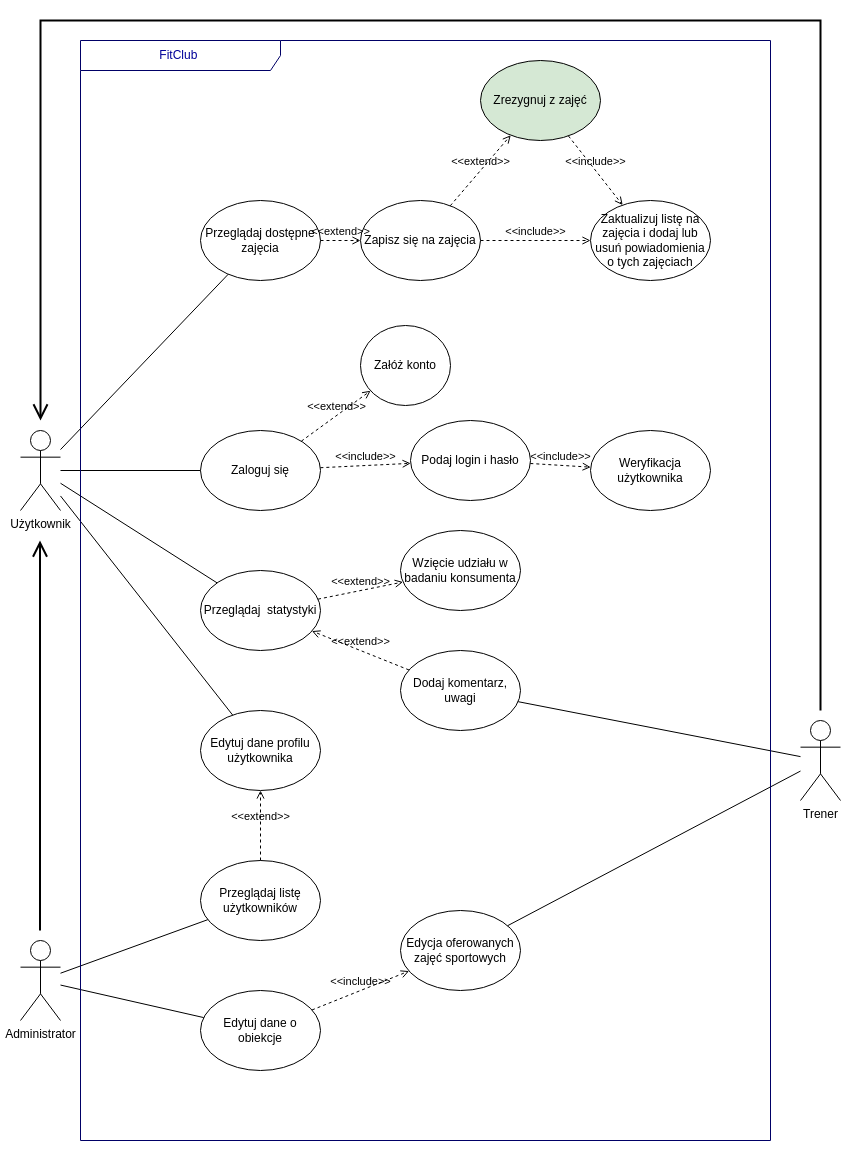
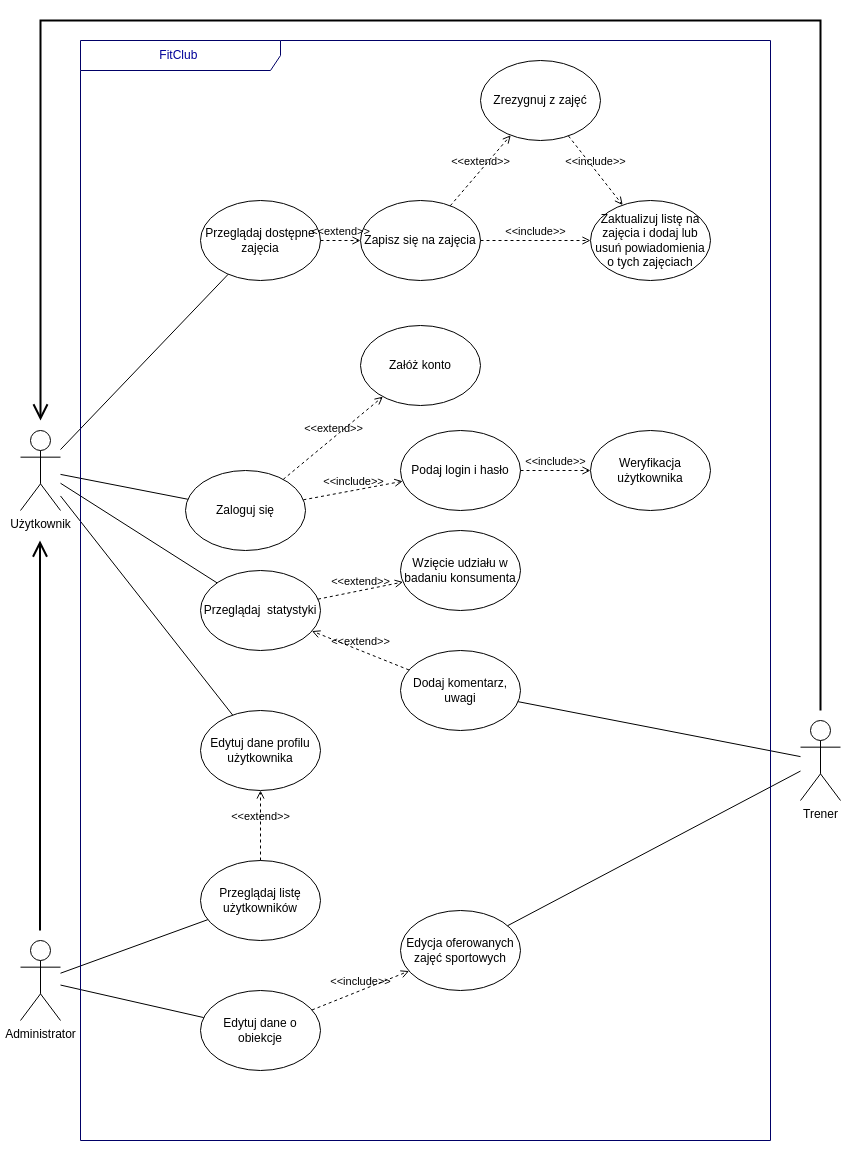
node "Zrezygnuj z zajęć": fillcolor #d5e8d4 -> #ffffff
node "Załóż konto": size 90x80 -> 120x80
node "Podaj login i hasło": moved (471, 461) -> (461, 471)
node "Zaloguj się": moved (261, 471) -> (246, 511)
